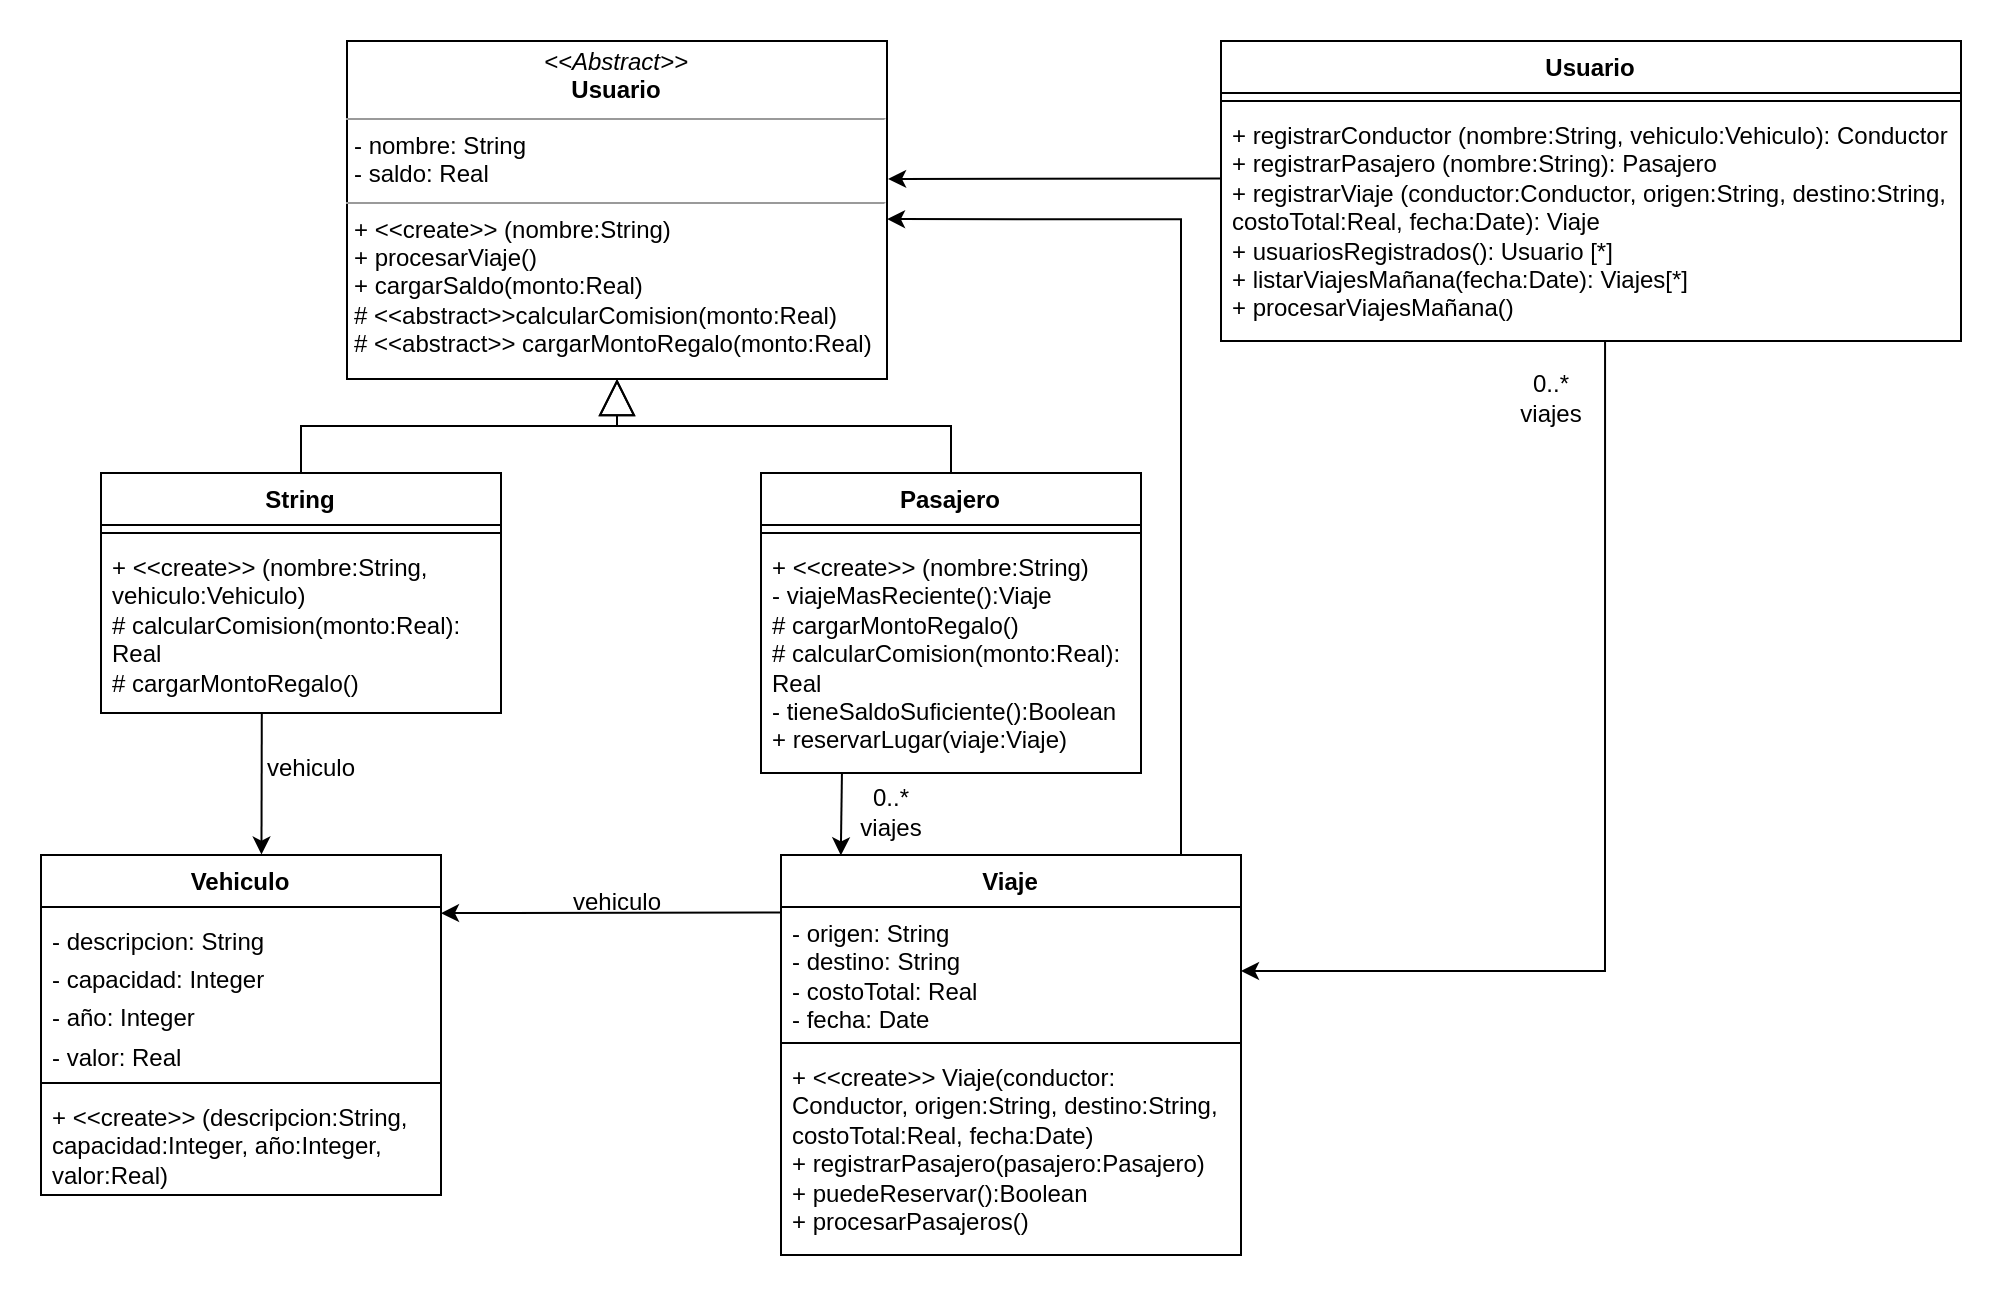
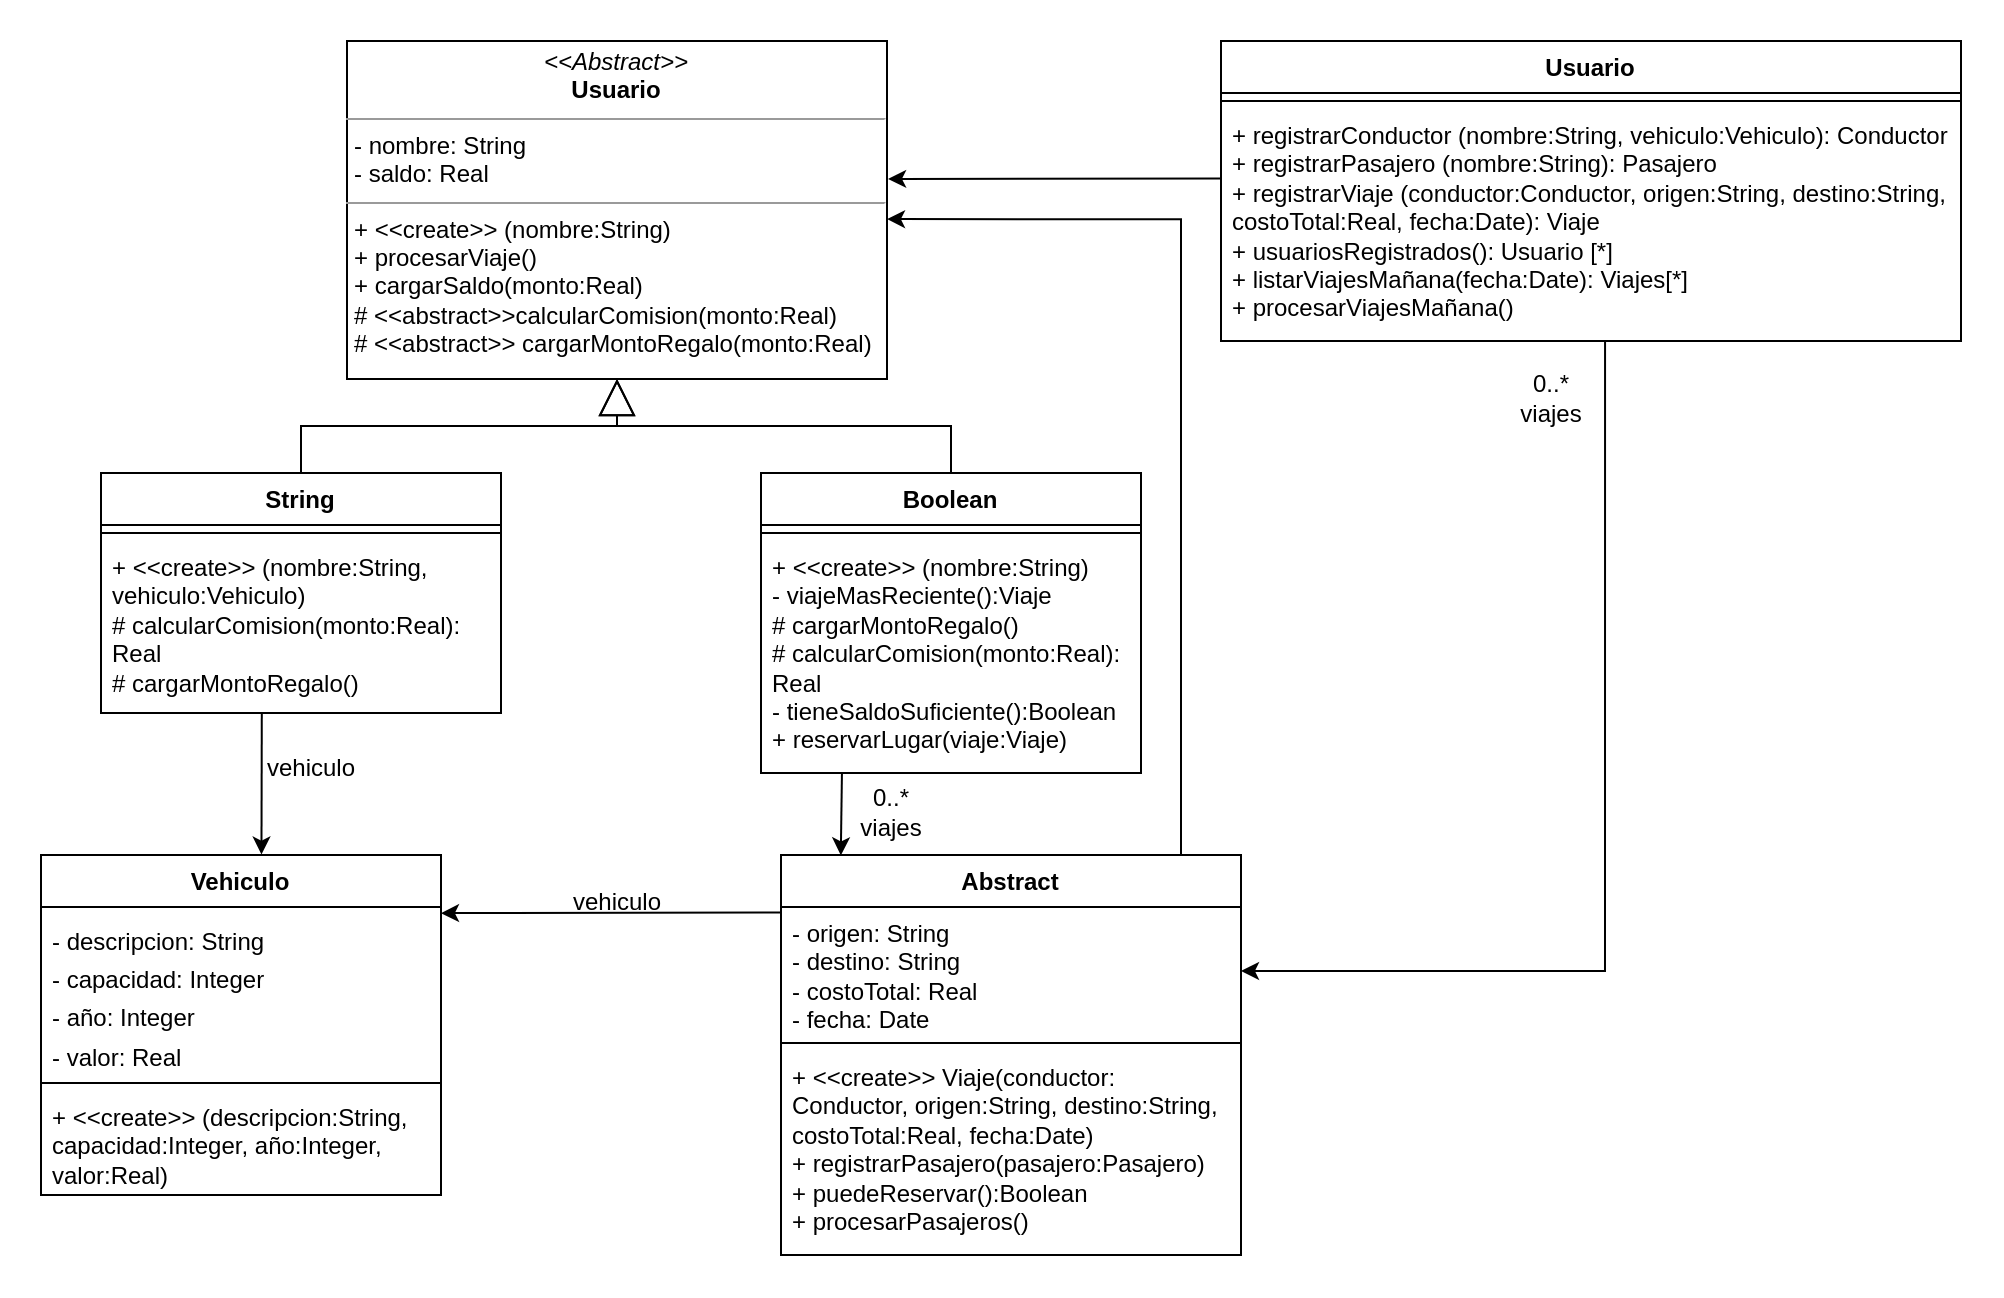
node "Pasajero": label "Pasajero" -> "Boolean"
node "Viaje": label "Viaje" -> "Abstract"
